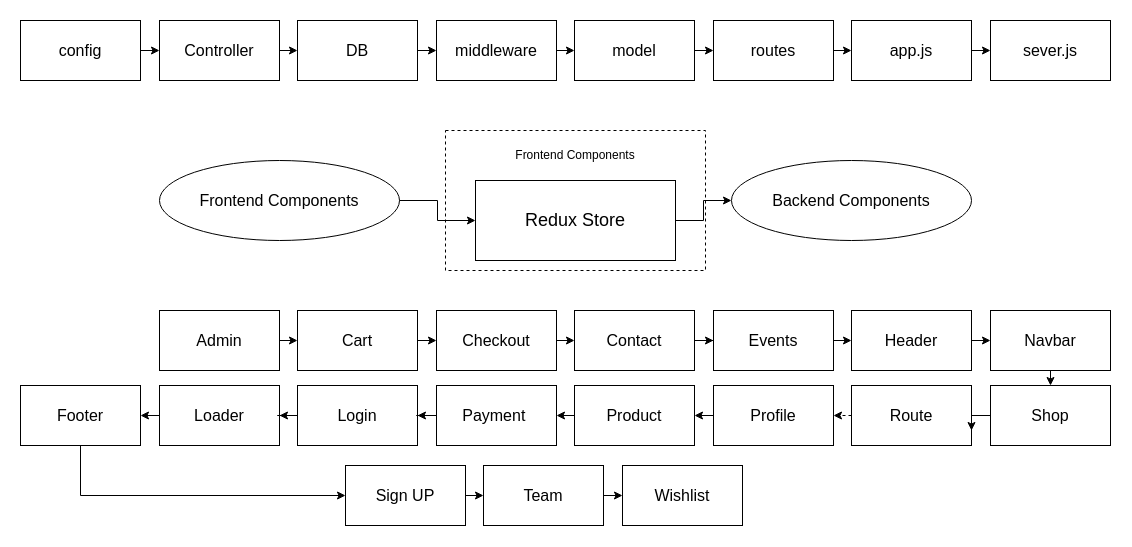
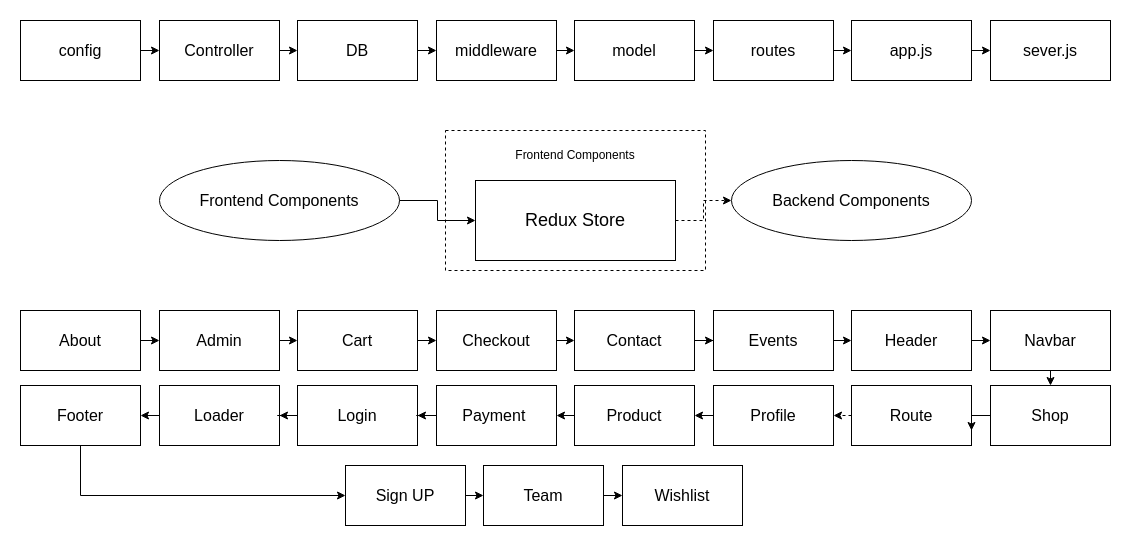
edge "Redux Store" -> "Backend Components": style solid -> dashed
node "About": added
edge "About" -> "Admin": added
